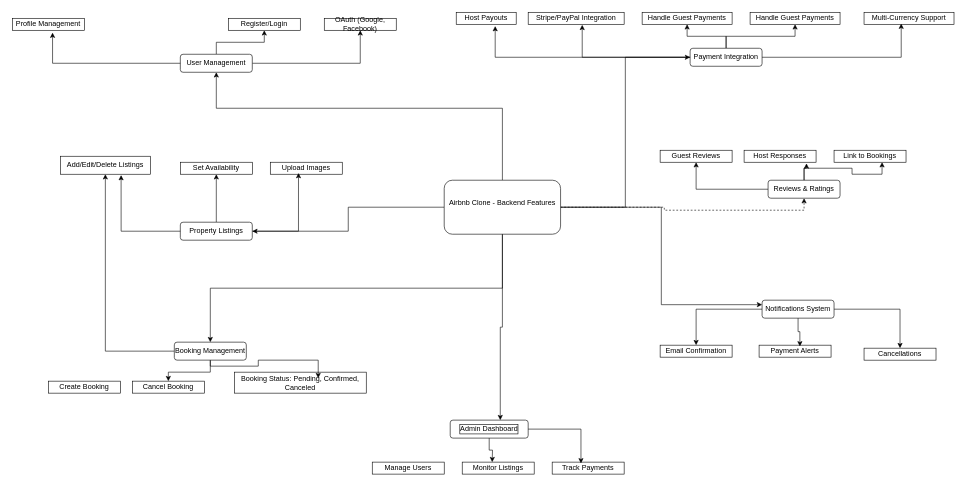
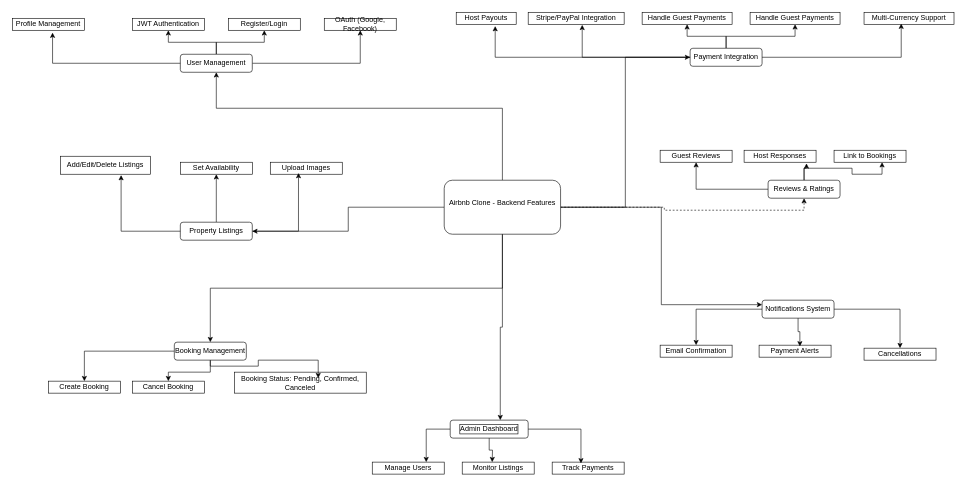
node "JWT Authentication": added
edge "User Management" -> "JWT Authentication": added
edge "Booking Management" -> "Add/Edit/Delete Listings": now "Booking Management" -> "Create Booking"
edge "Admin Dashboard" -> "Manage Users": added
